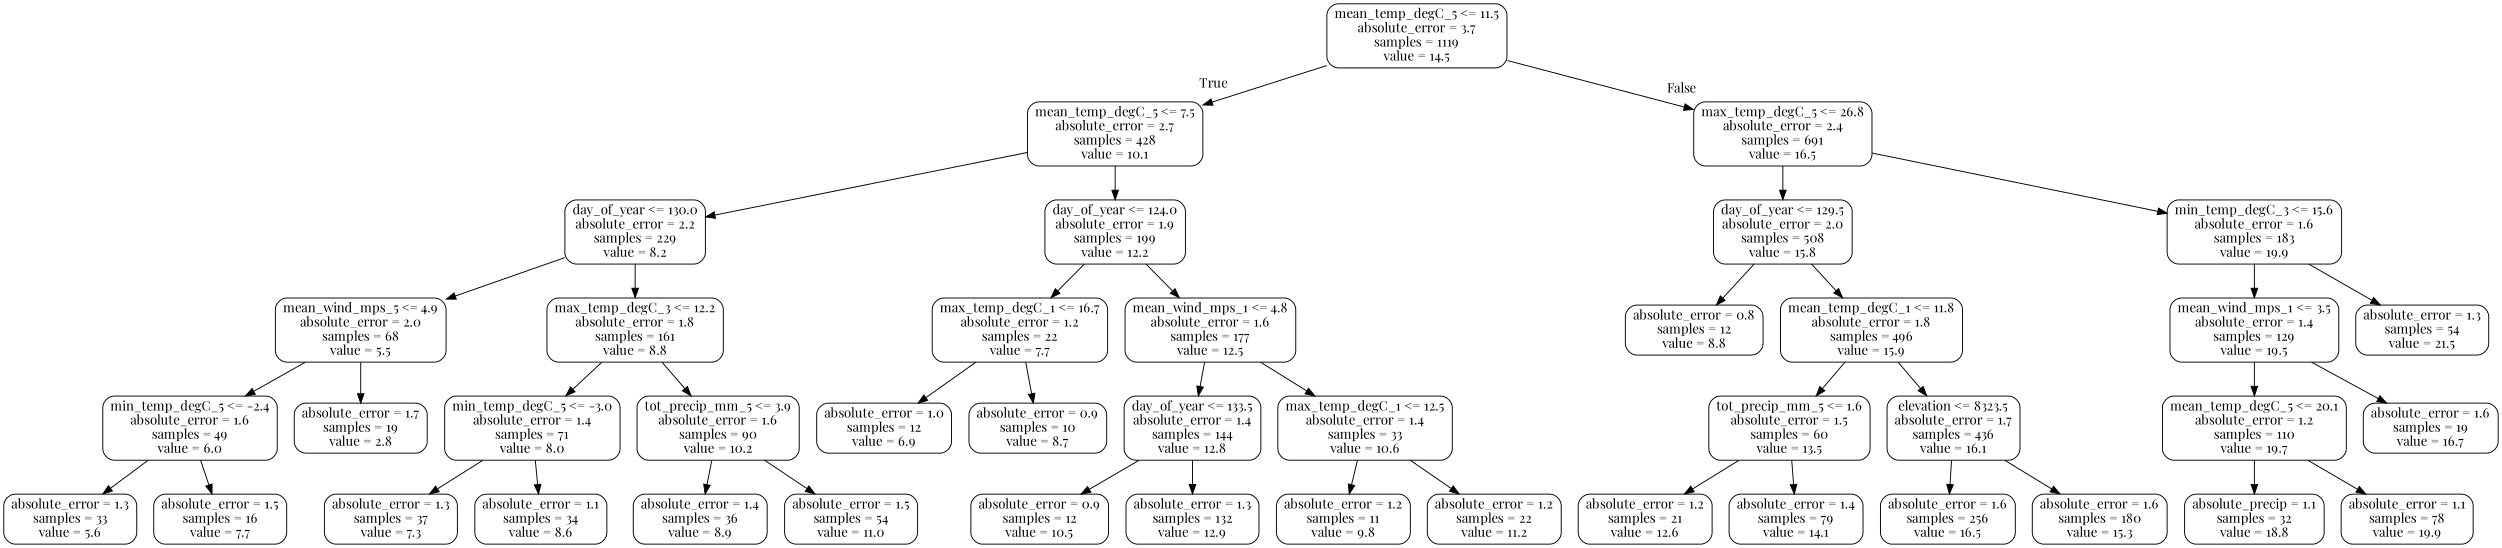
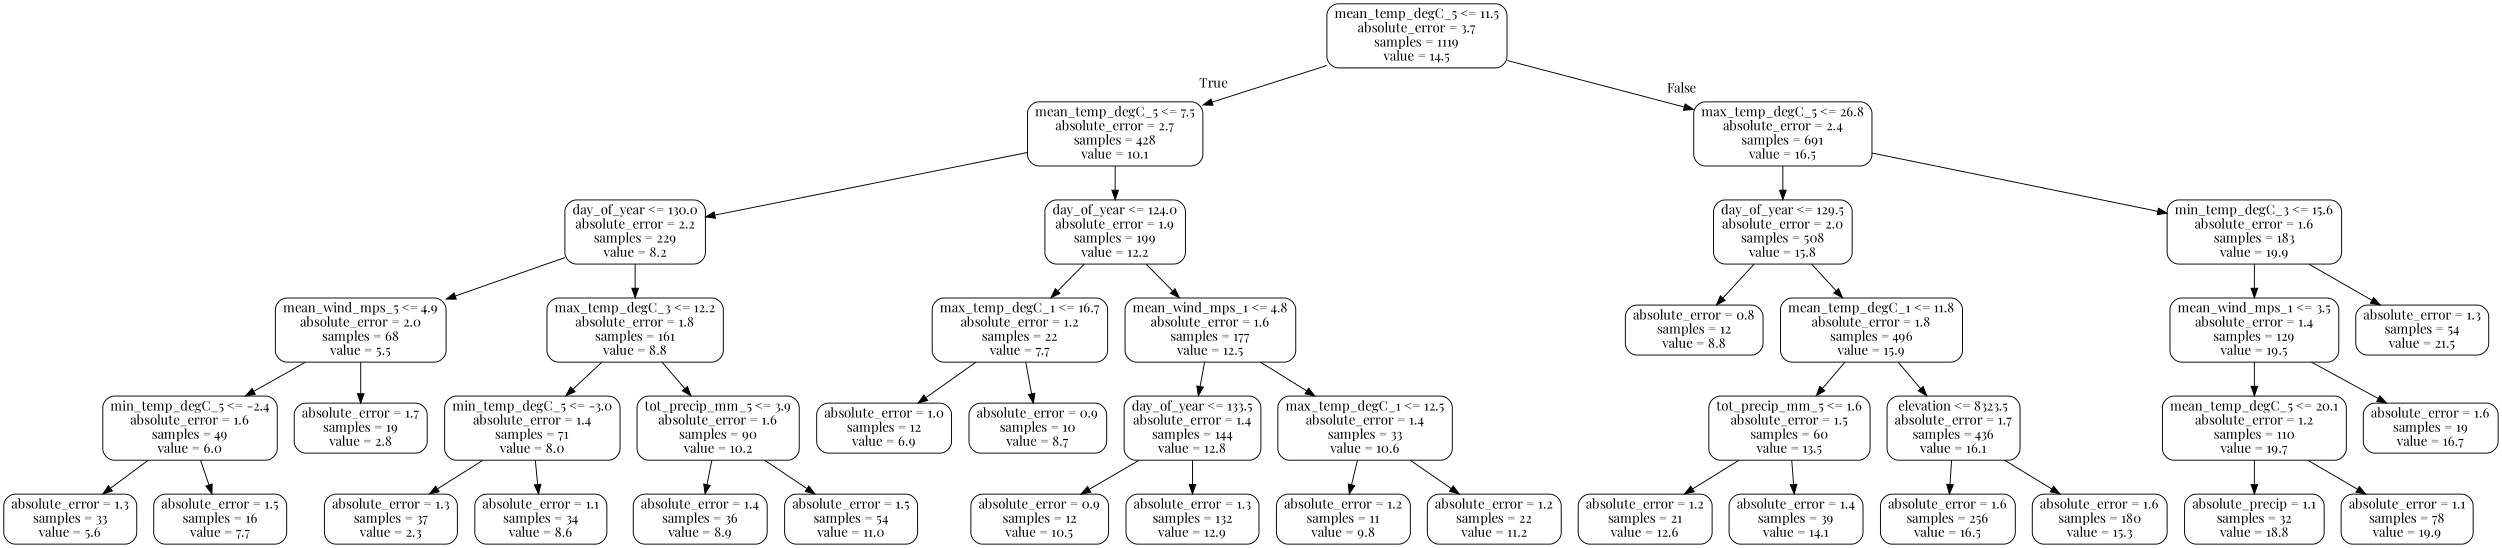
node "absolute_error = 1.3 samples = 37 value = 7.3": label "absolute_error = 1.3 samples = 37 value = 7.3" -> "absolute_error = 1.3 samples = 37 value = 2.3"
node "absolute_error = 1.4 samples = 79 value = 14.1": label "absolute_error = 1.4 samples = 79 value = 14.1" -> "absolute_error = 1.4 samples = 39 value = 14.1"
